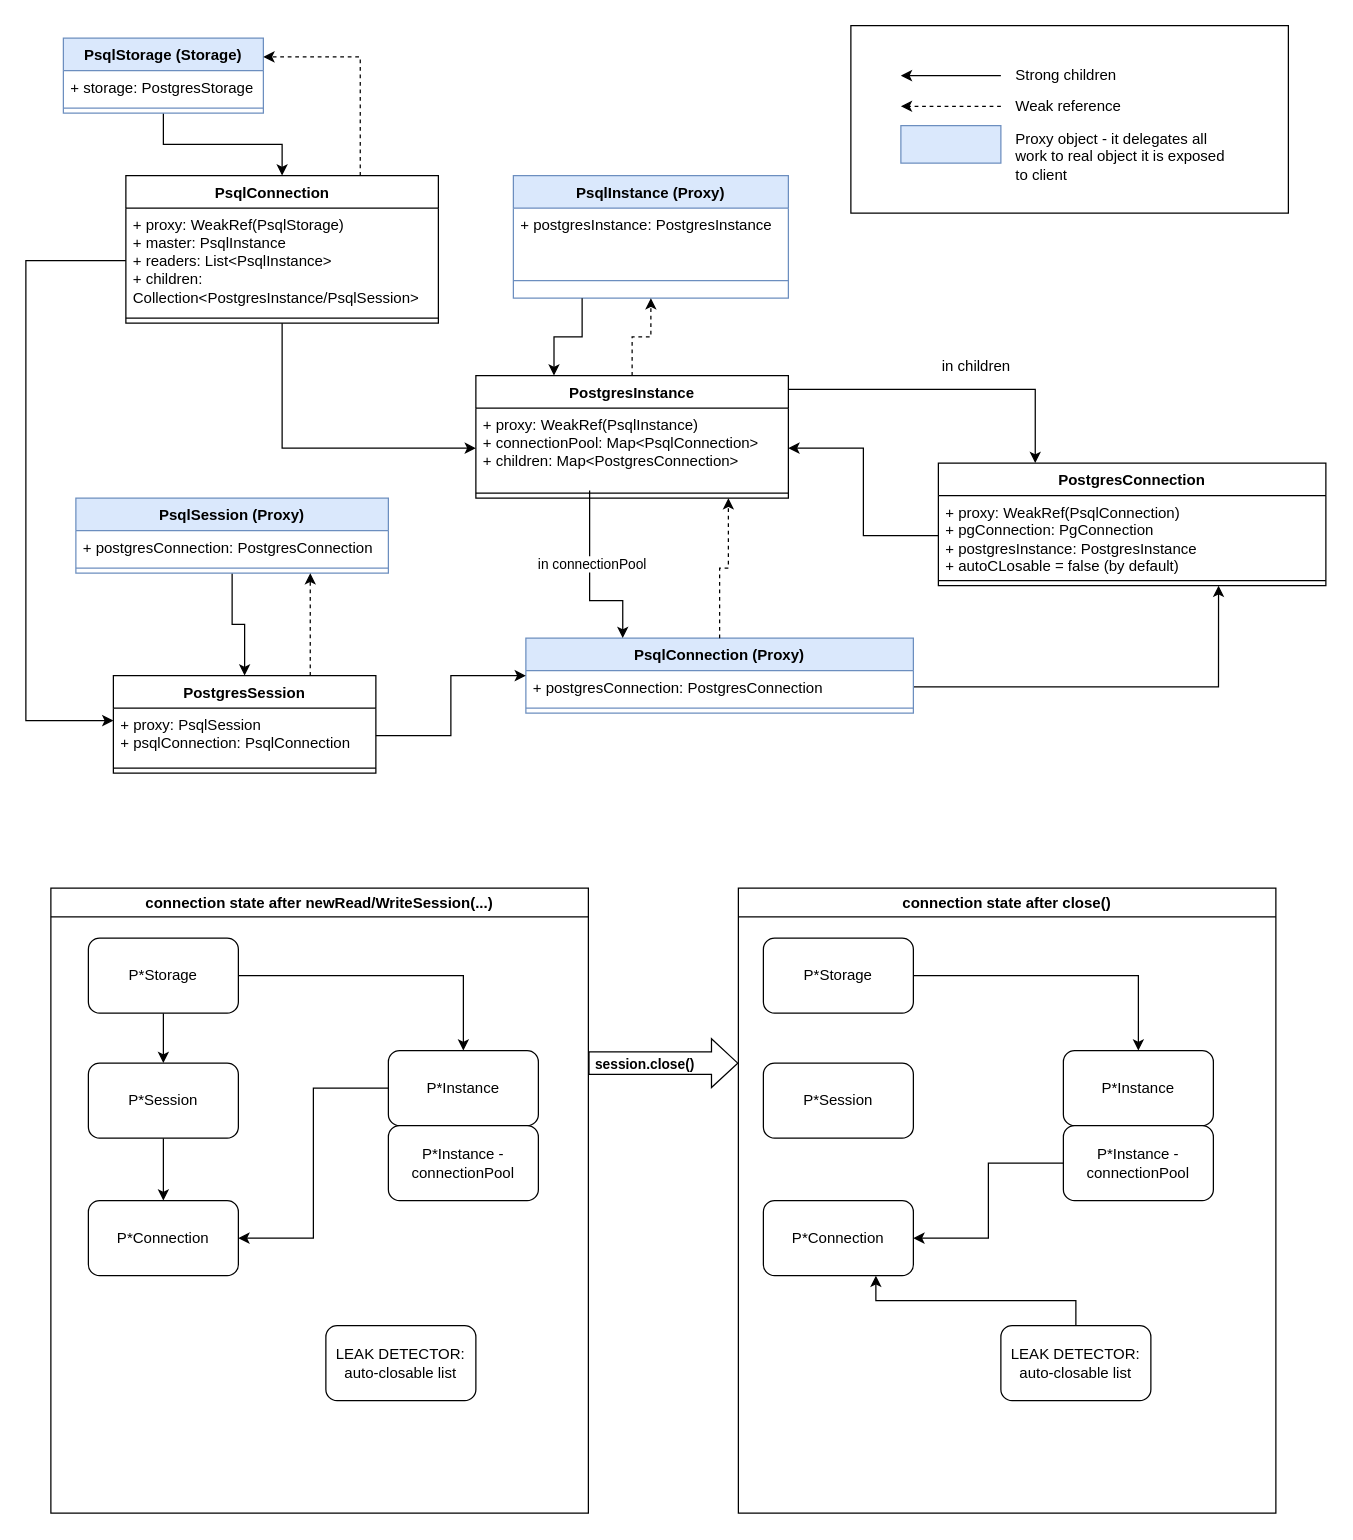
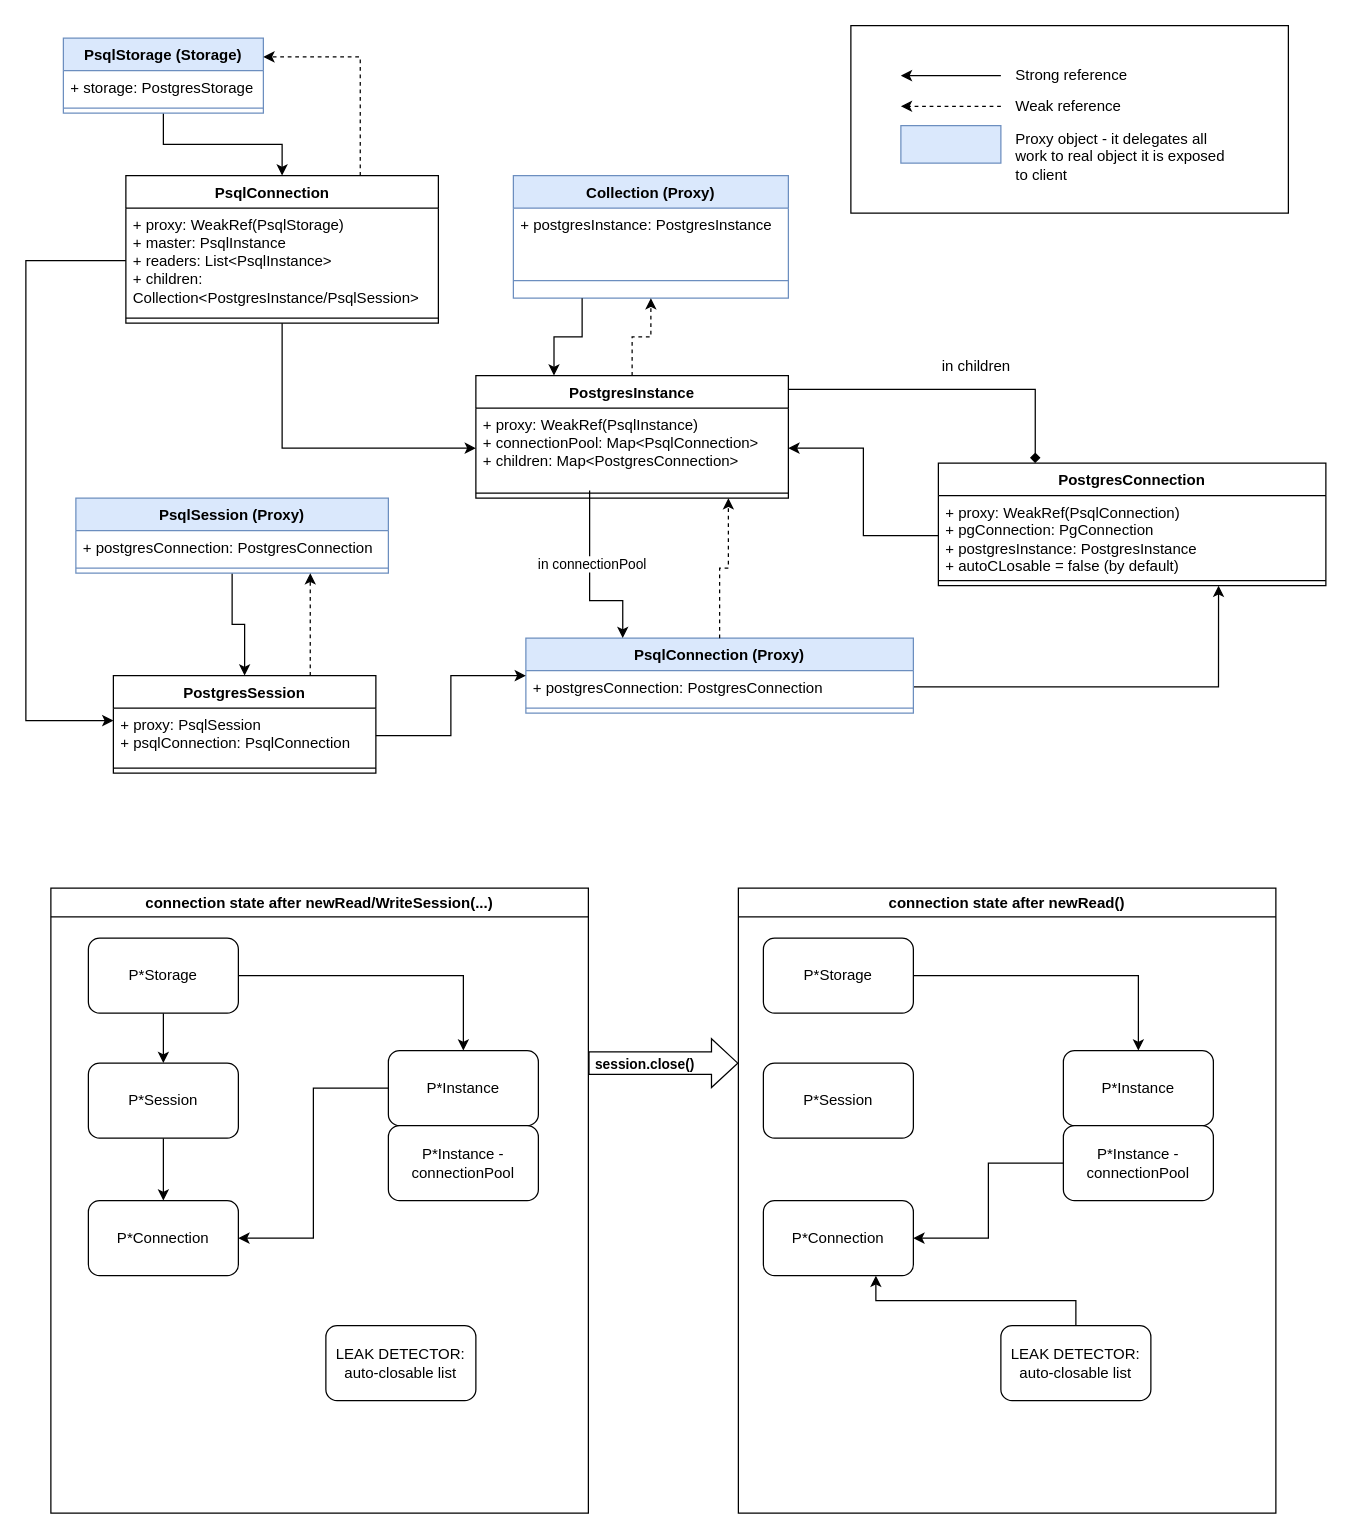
node "Strong children": label "Strong children" -> "Strong reference"
node "PsqlInstance (Proxy)": label "PsqlInstance (Proxy)" -> "Collection (Proxy)"
edge "PostgresInstance" -> "PostgresConnection": arrowhead classic -> diamond
node "connection state after close()": label "connection state after close()" -> "connection state after newRead()"
